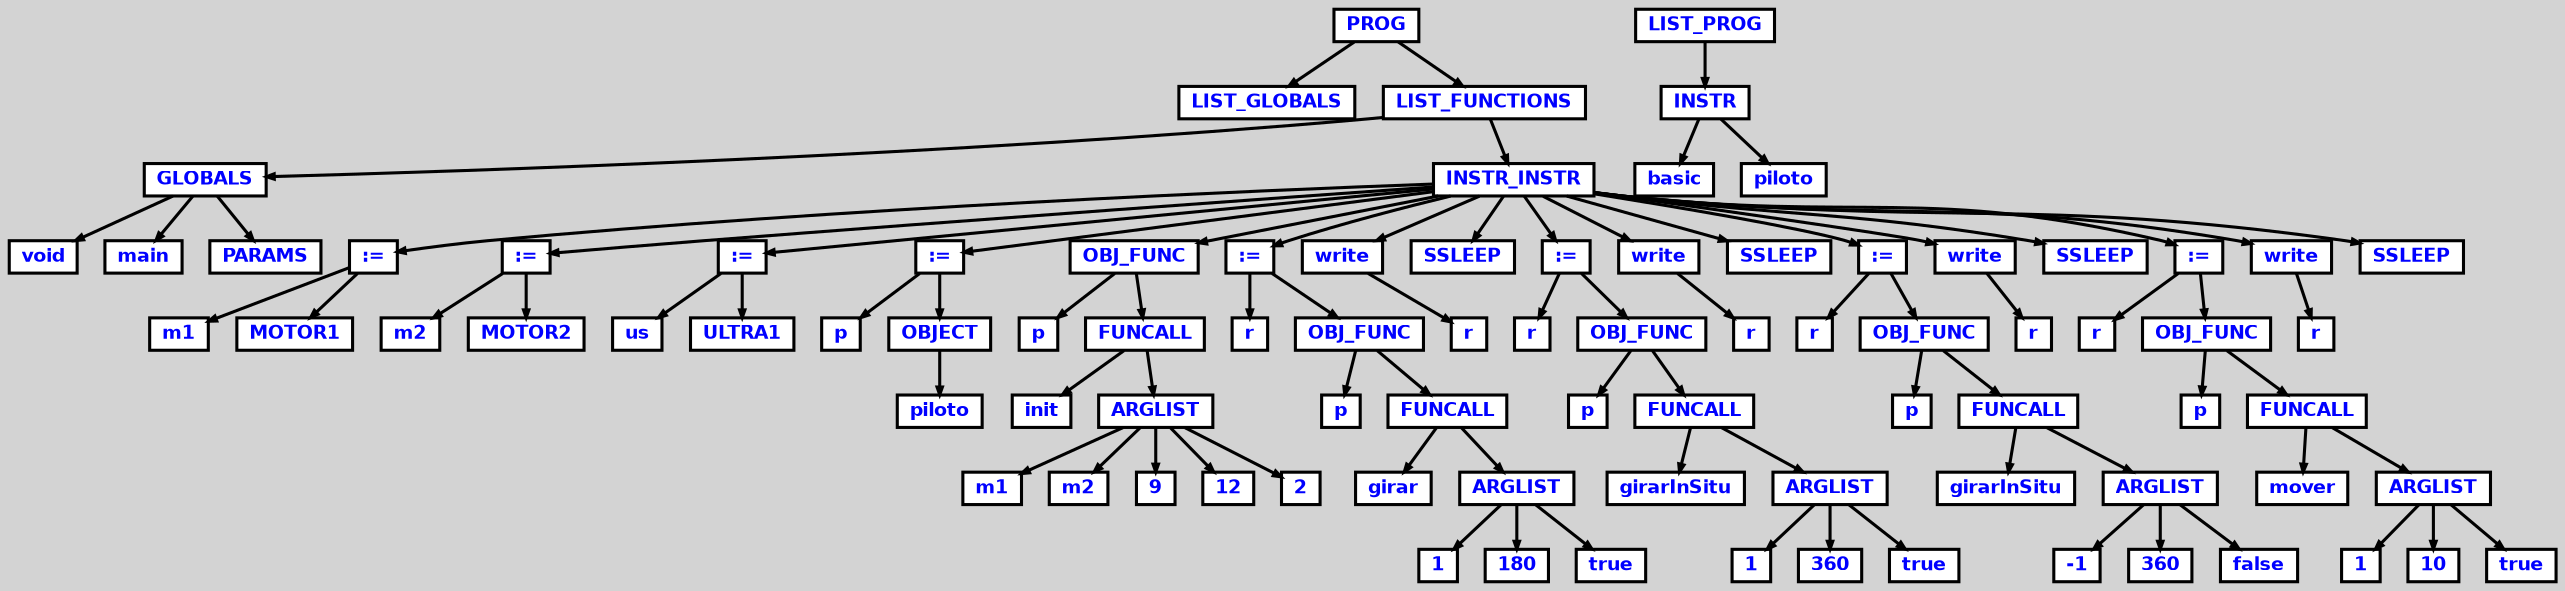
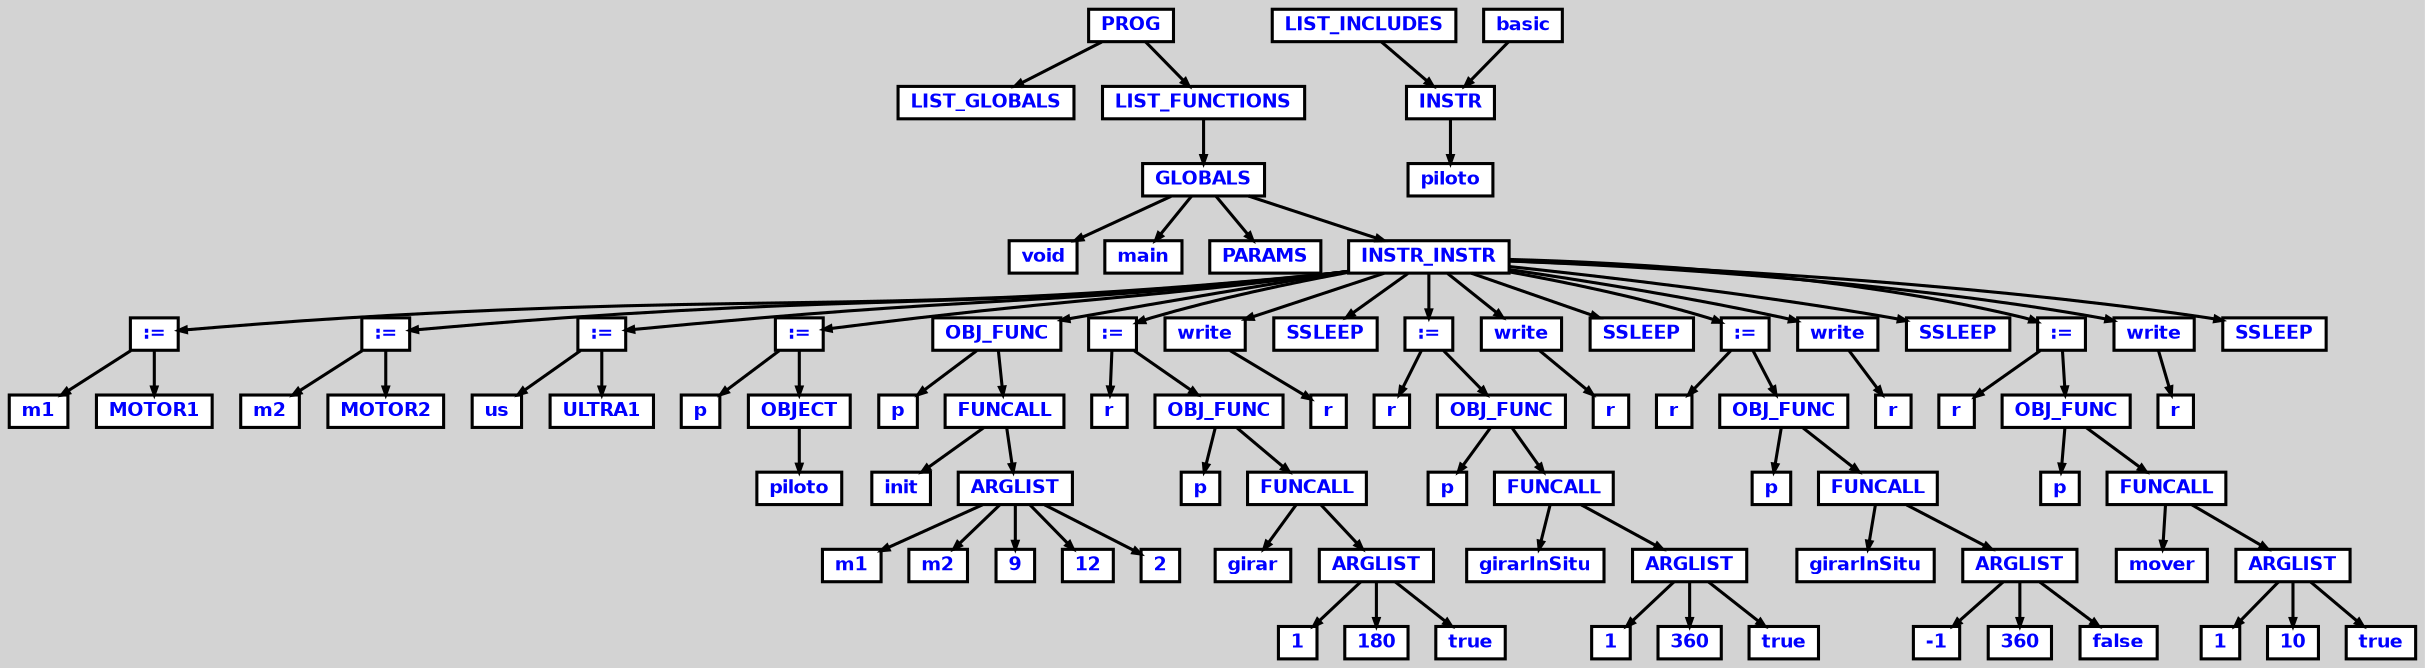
node "LIST_PROG": label "LIST_PROG" -> "LIST_INCLUDES"
edge "LIST_FUNCTIONS" -> "INSTR_INSTR": now "GLOBALS" -> "INSTR_INSTR"
edge "INSTR" -> "basic": reversed
